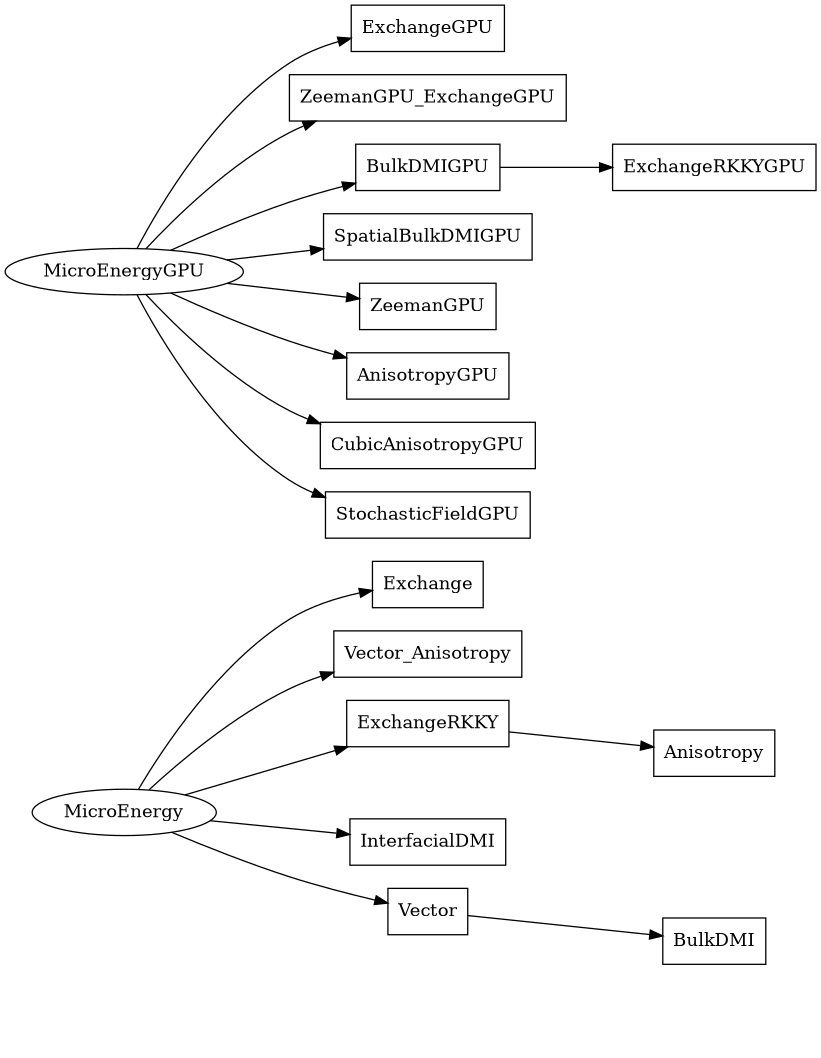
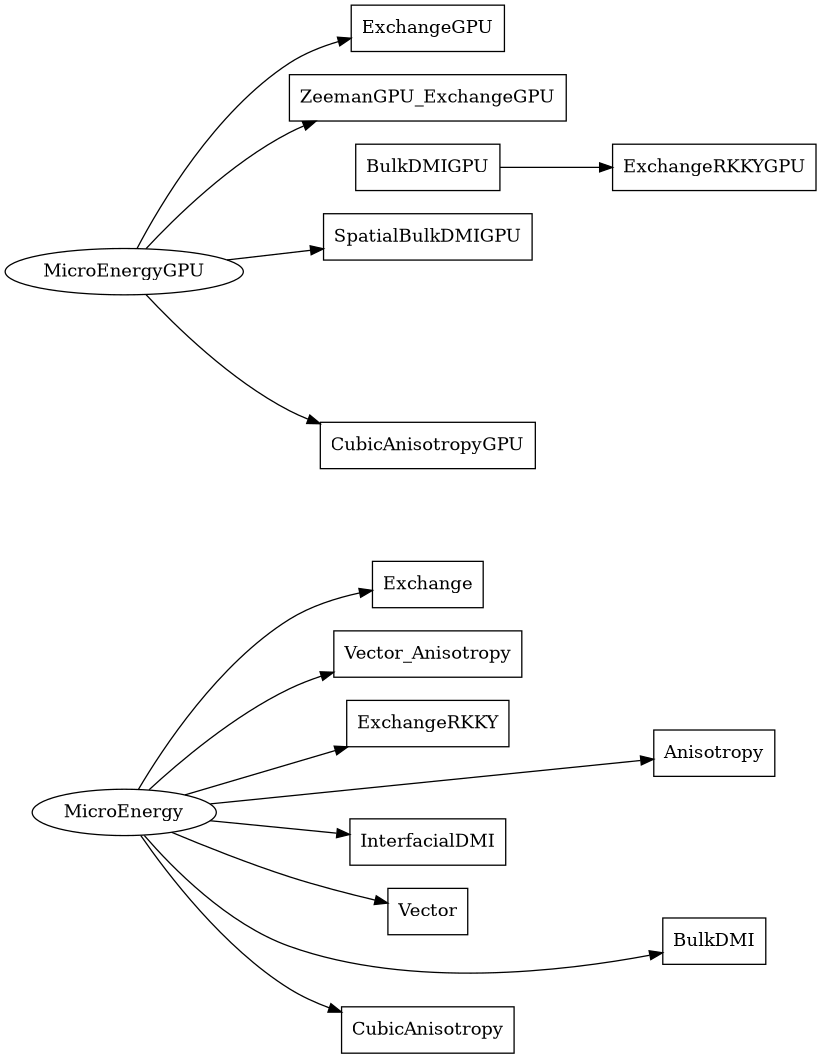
edge "MicroEnergyGPU" -> "BulkDMIGPU": removed
node "ZeemanGPU": removed
node "AnisotropyGPU": removed
node "StochasticFieldGPU": removed
edge "ExchangeRKKY" -> "Anisotropy": now "MicroEnergy" -> "Anisotropy"
edge "Vector" -> "BulkDMI": now "MicroEnergy" -> "BulkDMI"
node "CubicAnisotropy": added
